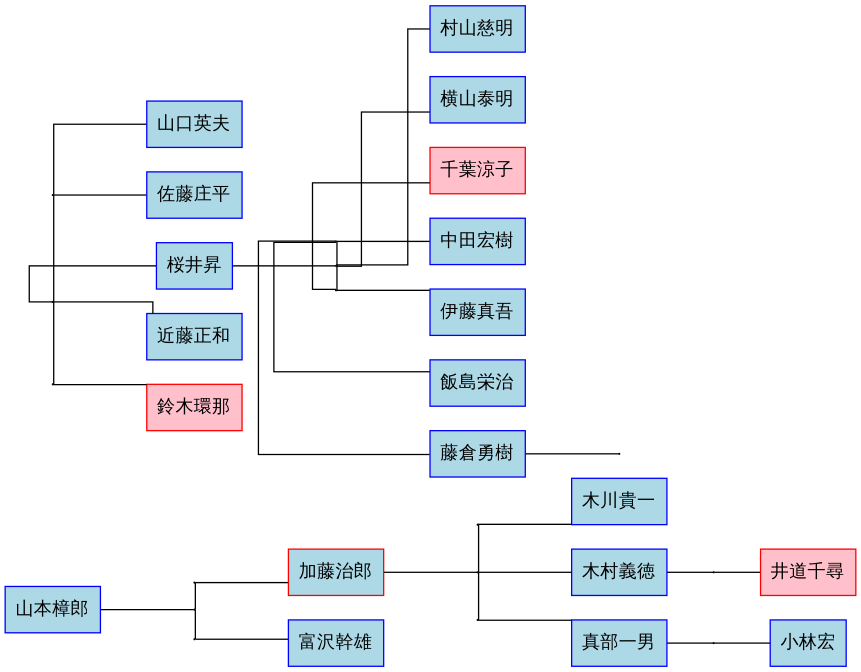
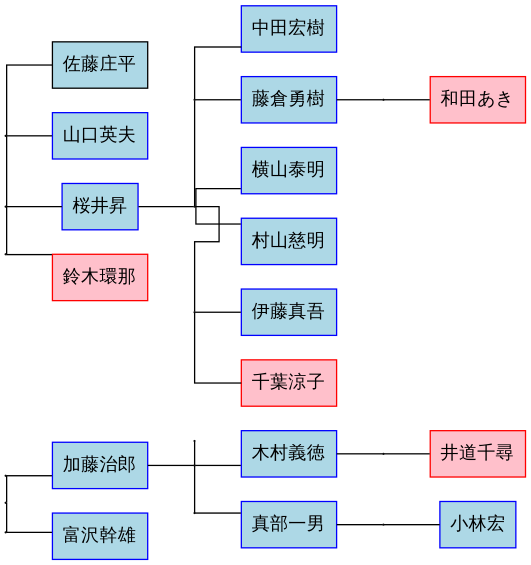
node "和田あき": added
node "佐藤庄平": color blue -> black
node "近藤正和": removed
node "飯島栄治": removed
node "木川貴一": removed
node "加藤治郎": color red -> blue
node "山本樟郎": removed
